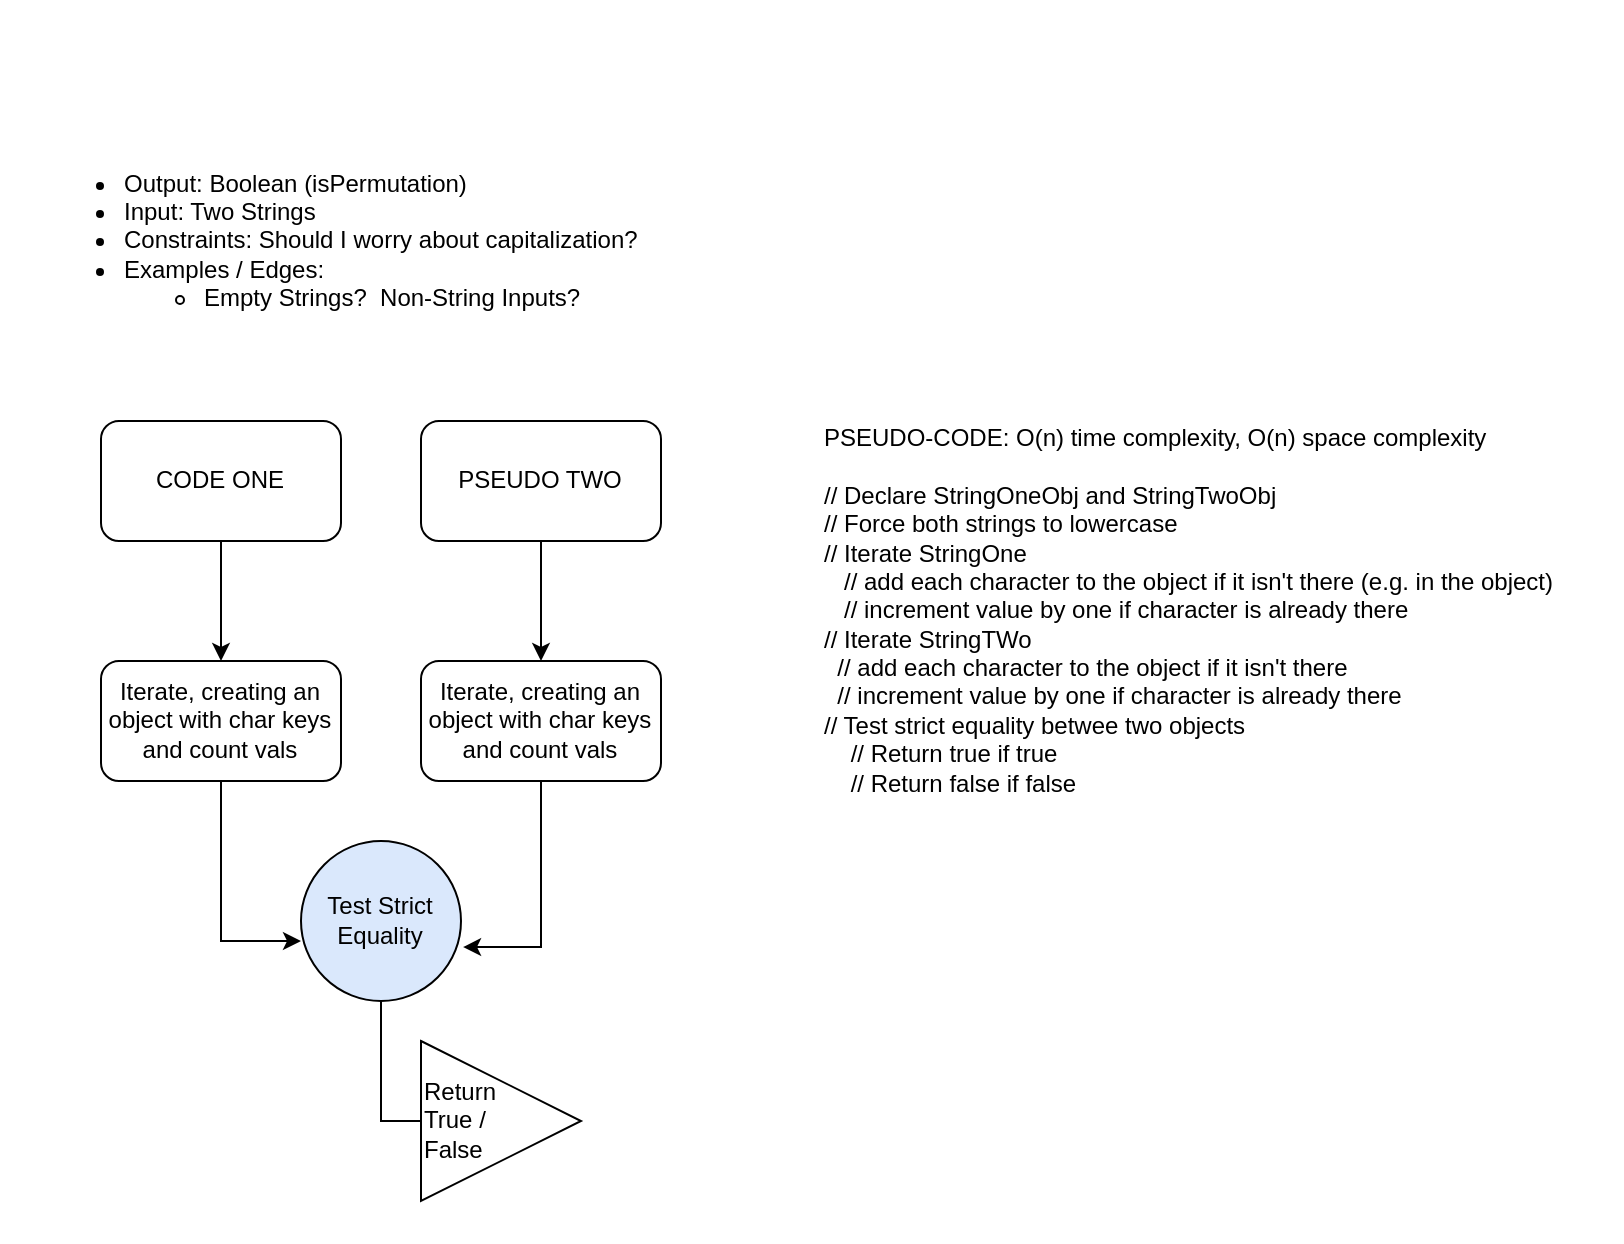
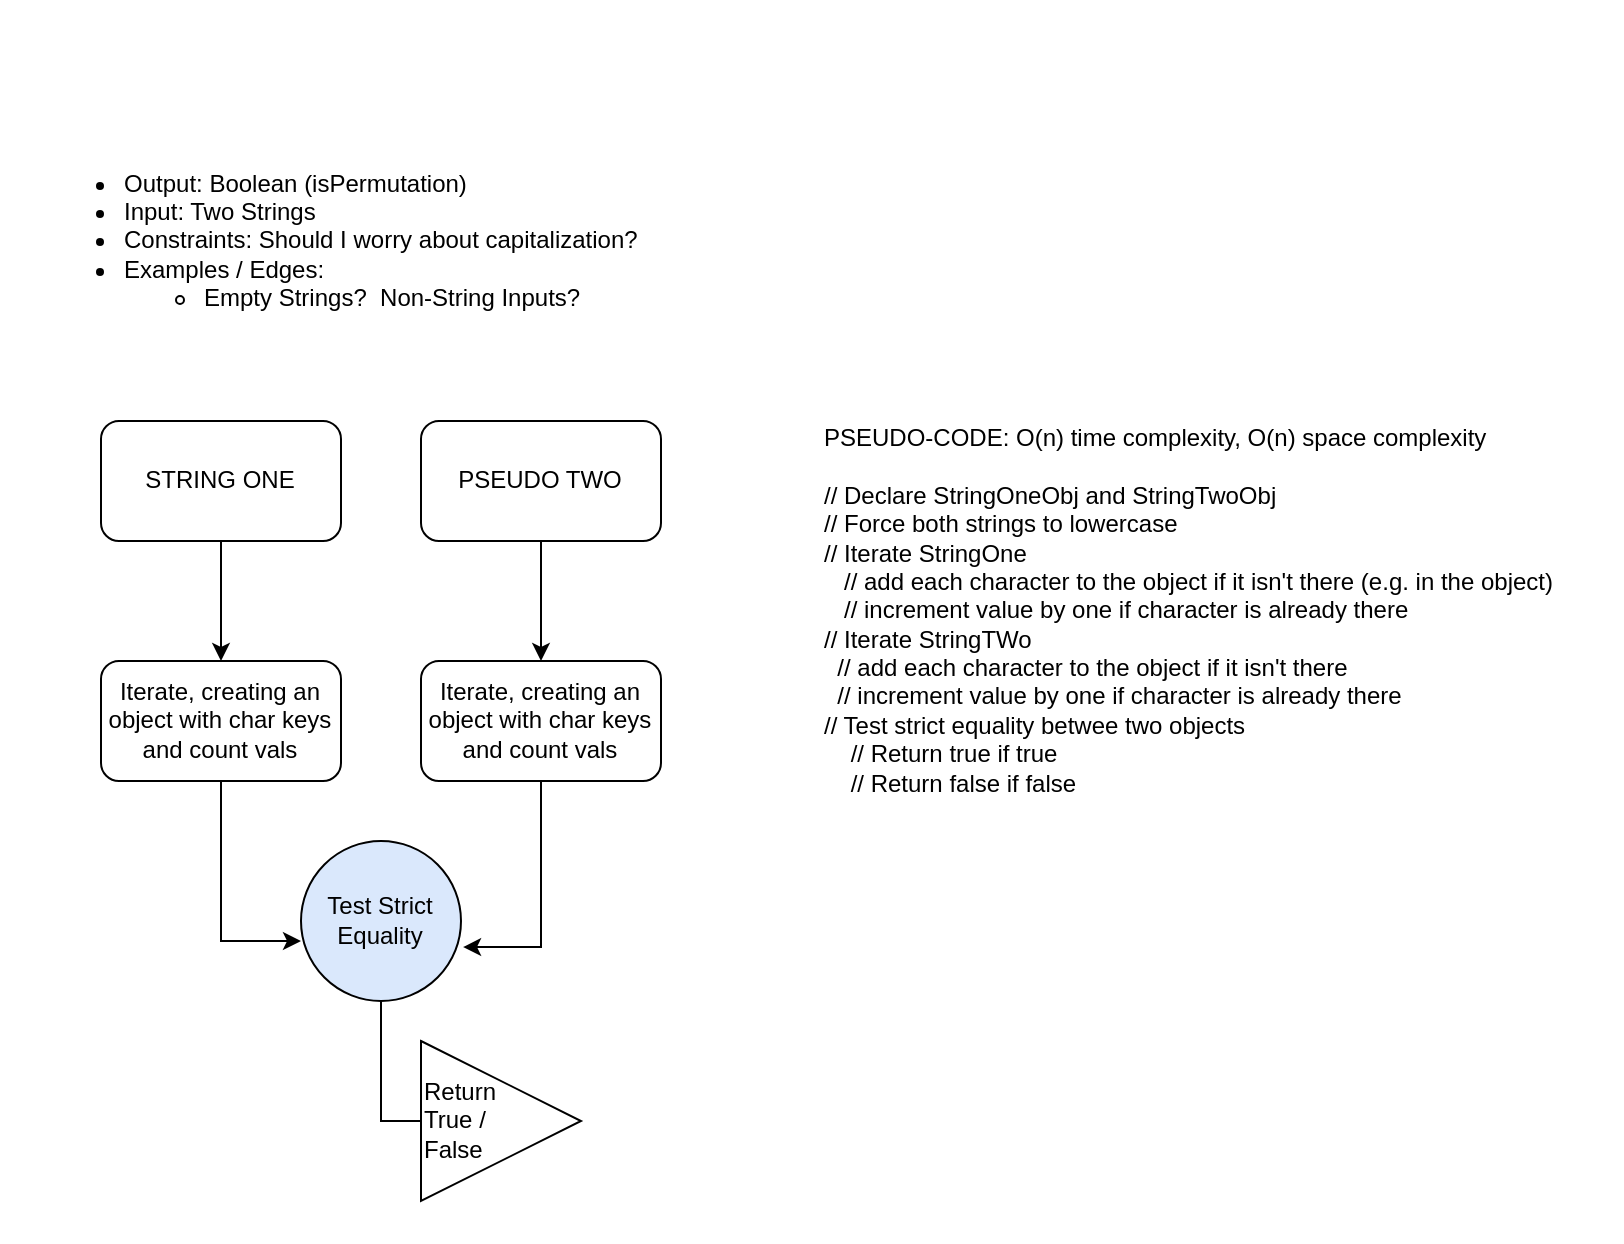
node "CODE ONE": label "CODE ONE" -> "STRING ONE"
